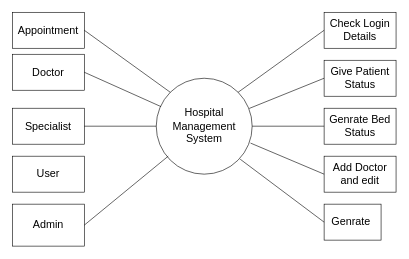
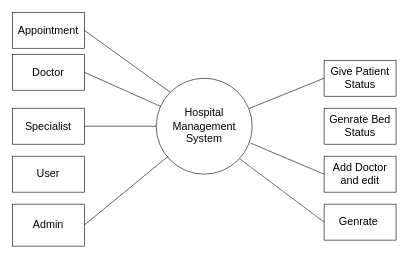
node "Check Login Details": removed
edge "Check Login Details" -- "Hospital Management System": removed
edge "Hospital Management System" -- "Genrate Bed Status": removed
node "Genrate": size 57x36 -> 72x36
